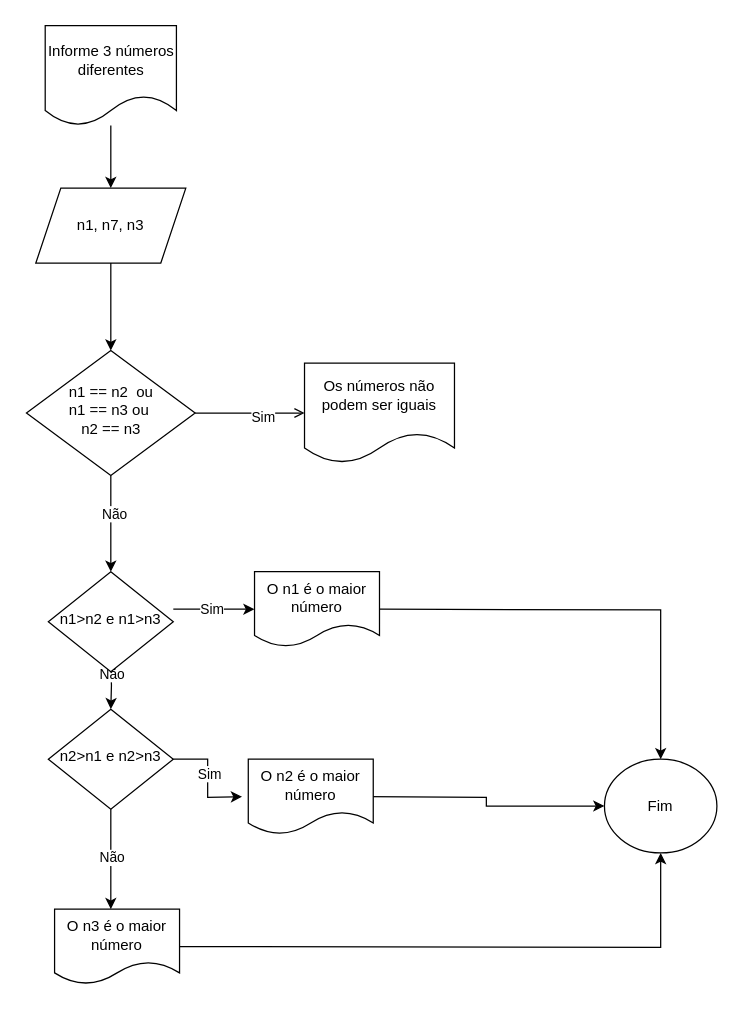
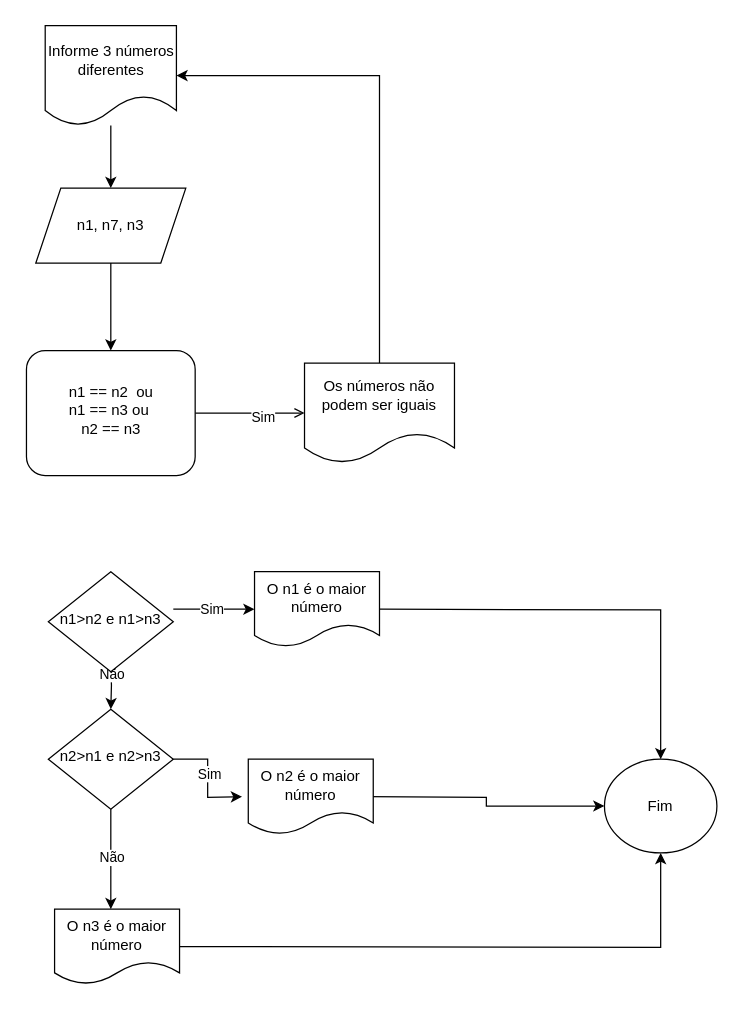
edge "Os números não podem ser iguais" -> "Informe 3 números diferentes": added
node "n1 == n2 ou n1 == n3 ou n2 == n3": shape diamond -> rounded rectangle
edge "n1 == n2 ou n1 == n3 ou n2 == n3" -> "n1>n2 e n1>n3": removed, label "Não"
